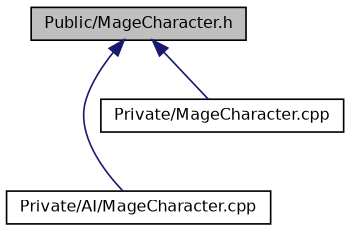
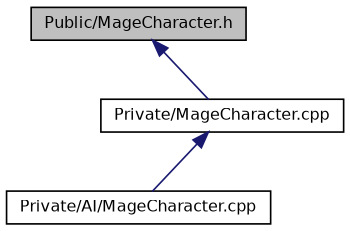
edge "Private/AI/MageCharacter.cpp" -> "Public/MageCharacter.h": now "Private/AI/MageCharacter.cpp" -> "Private/MageCharacter.cpp"
